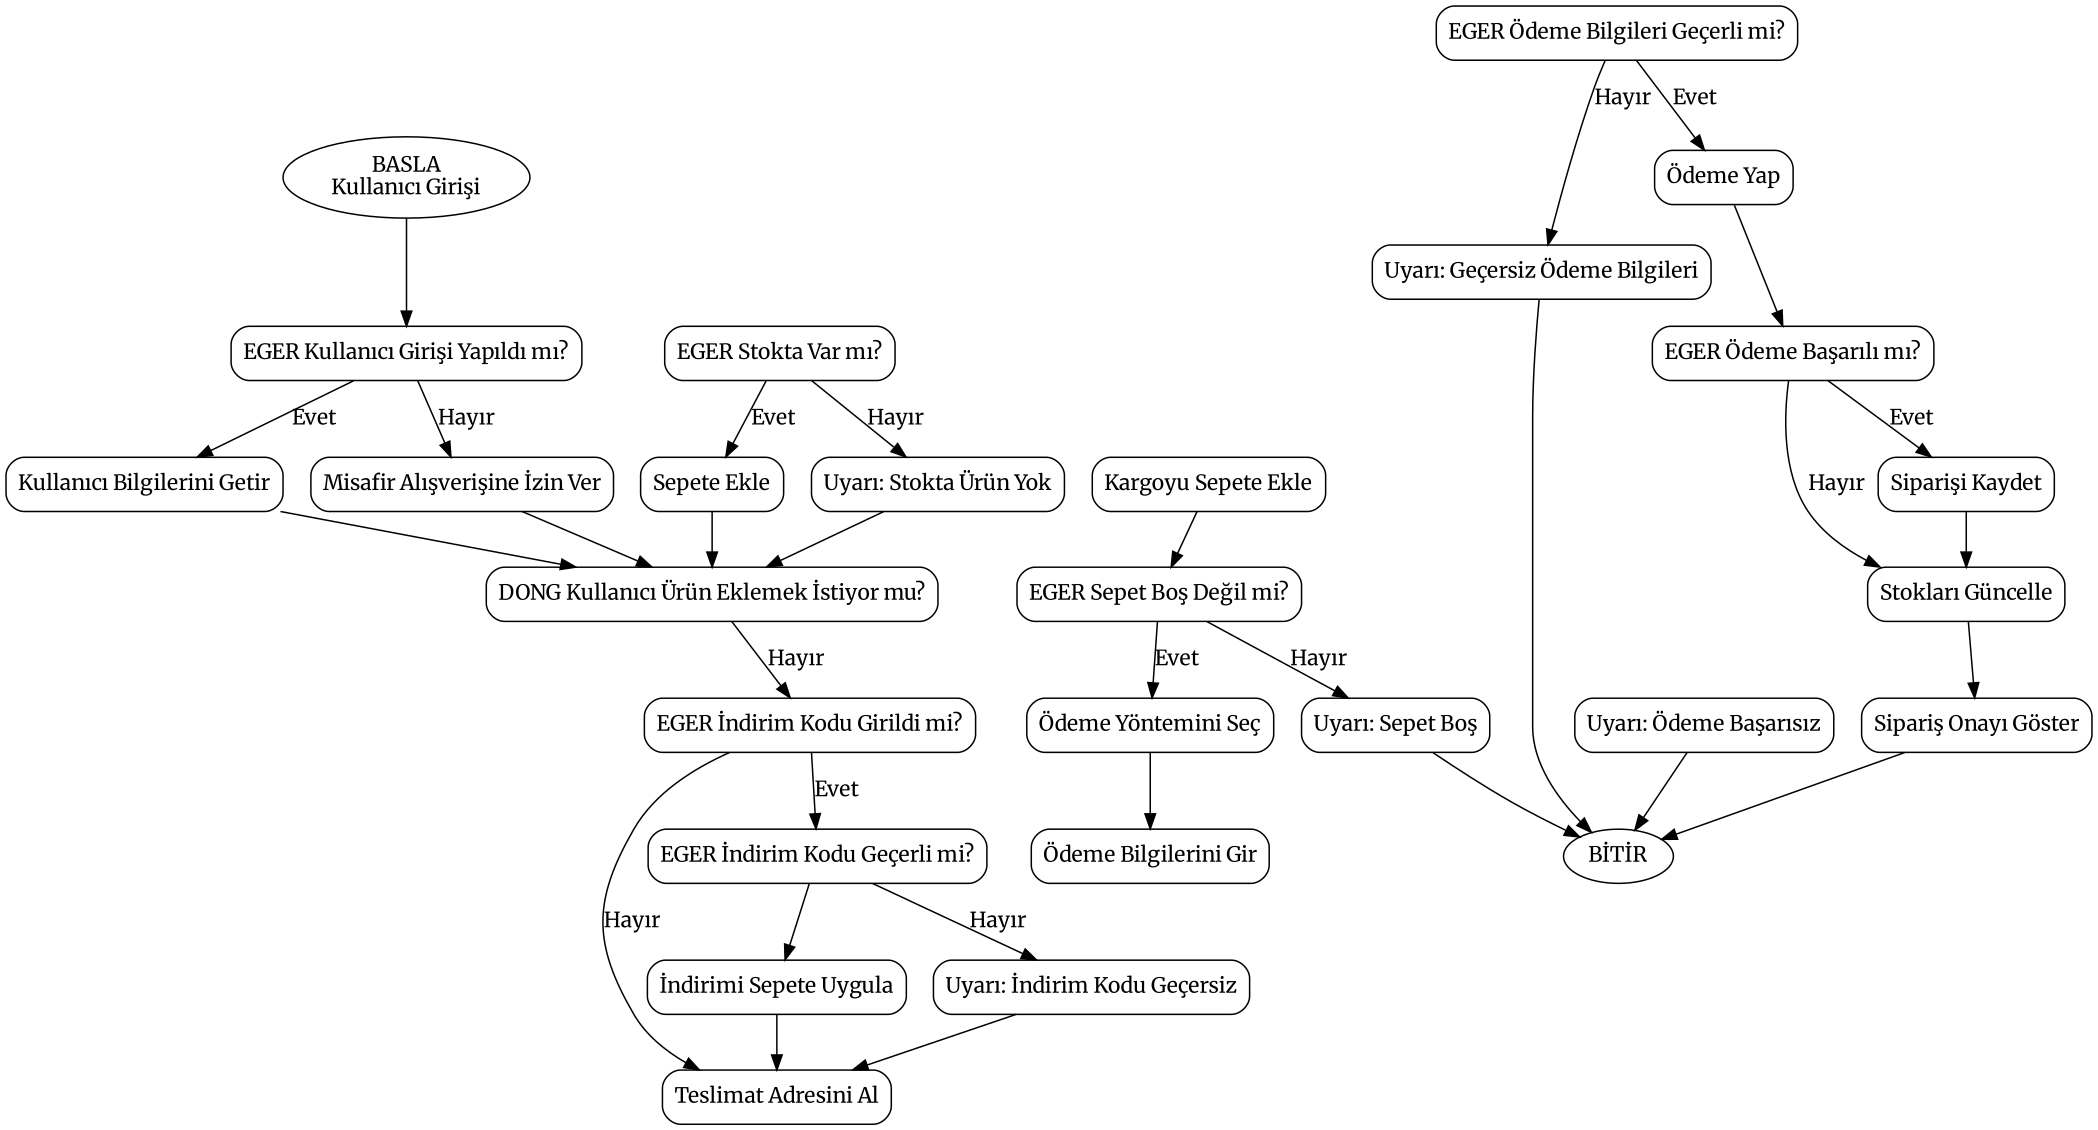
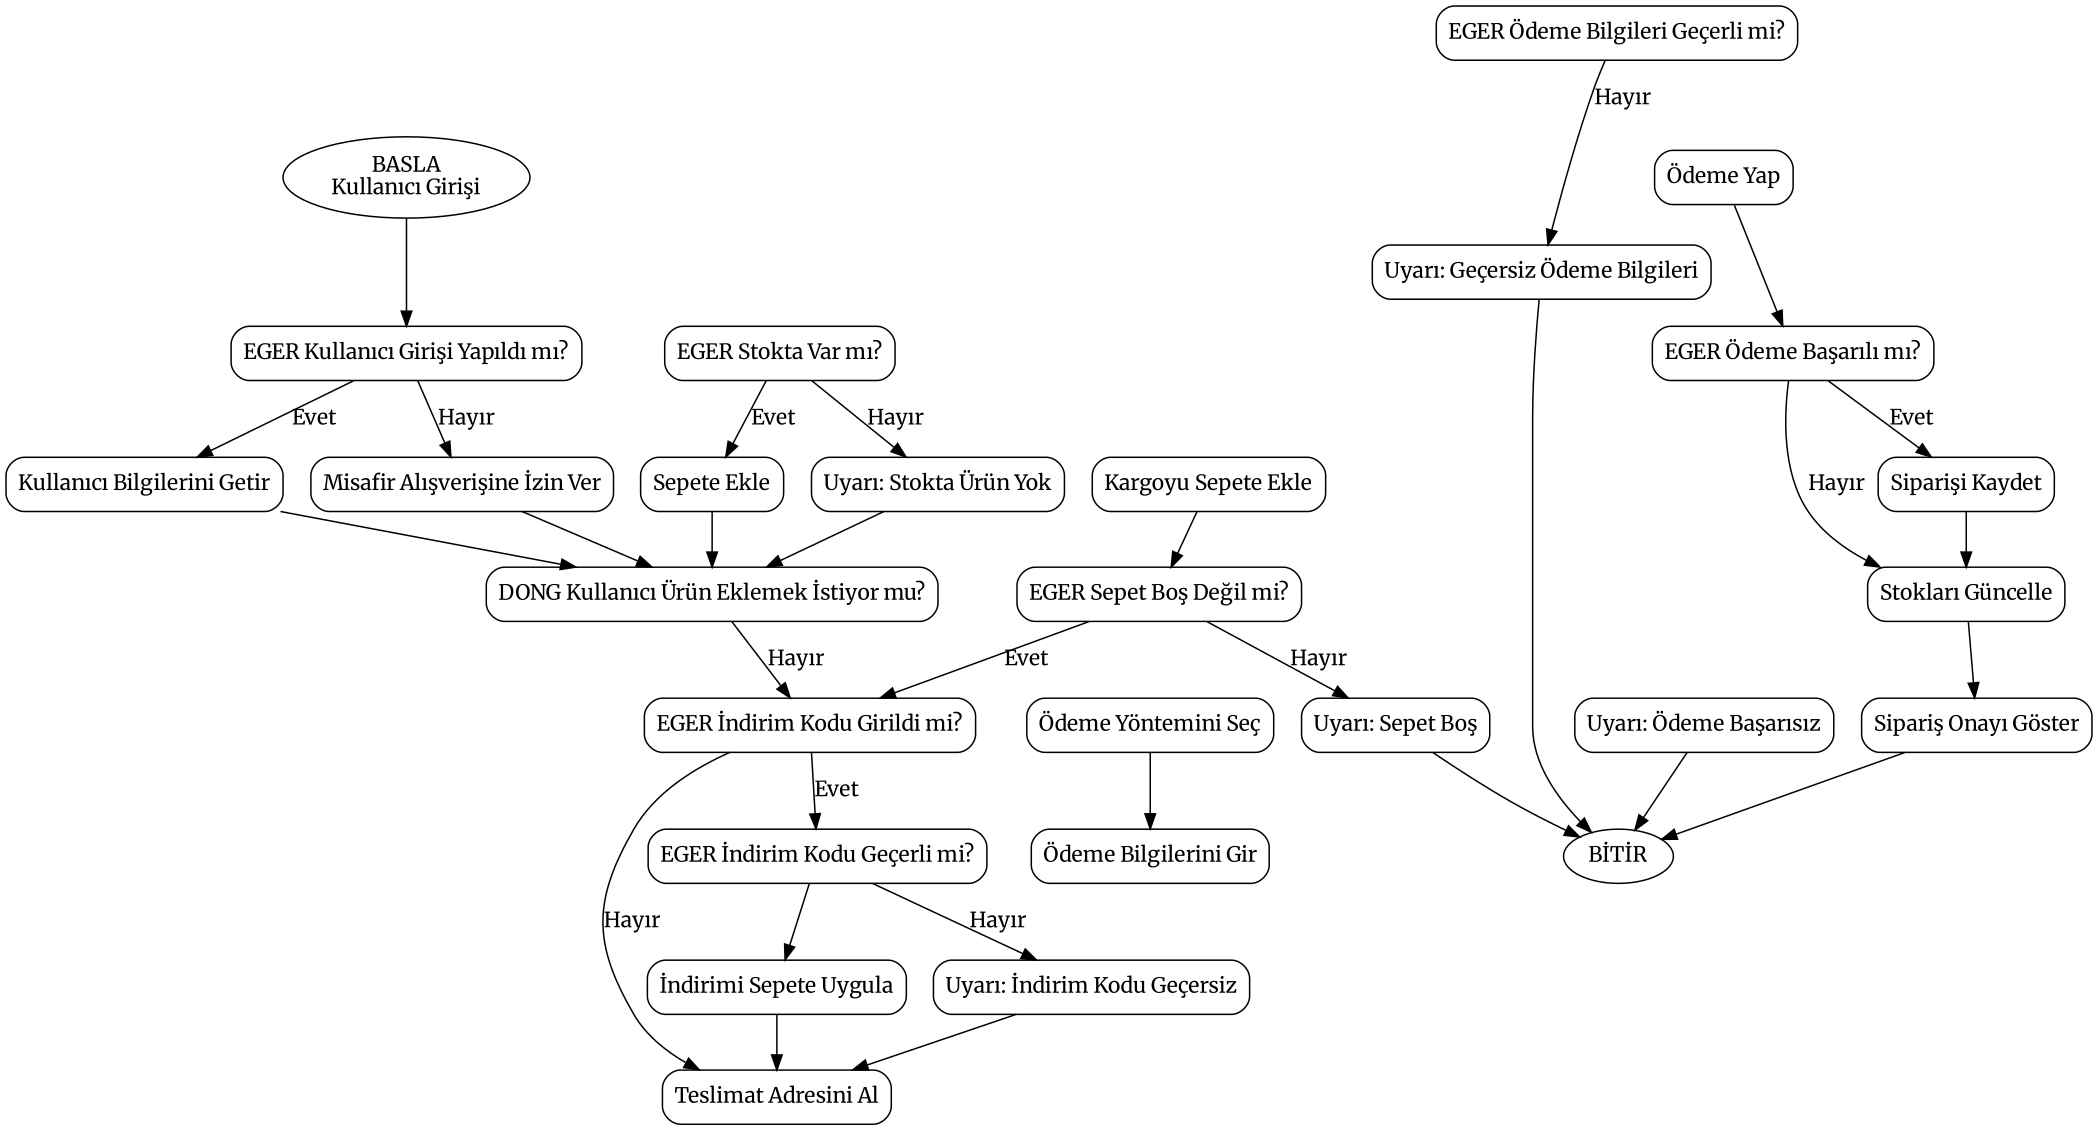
edge "EGER Ödeme Bilgileri Geçerli mi?" -> "Ödeme Yap": removed, label "Evet"
edge "EGER Sepet Boş Değil mi?" -> "Ödeme Yöntemini Seç": now "EGER Sepet Boş Değil mi?" -> "EGER İndirim Kodu Girildi mi?"
